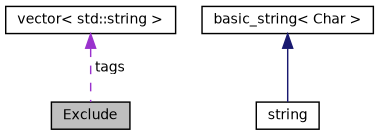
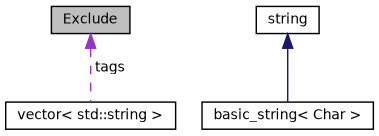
edge "Exclude" -> "vector< std::string >": reversed
edge "string" -> "basic_string< Char >": reversed
